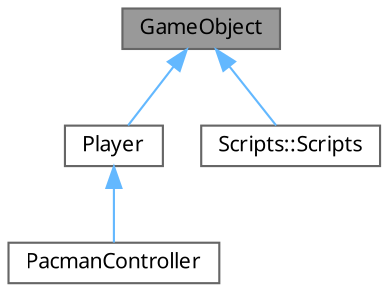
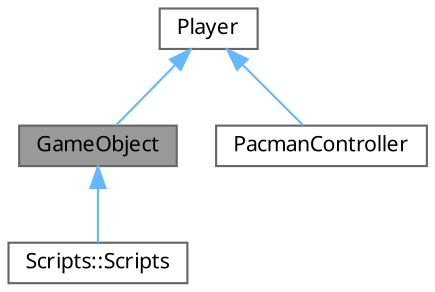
edge "Player" -> "GameObject": reversed
